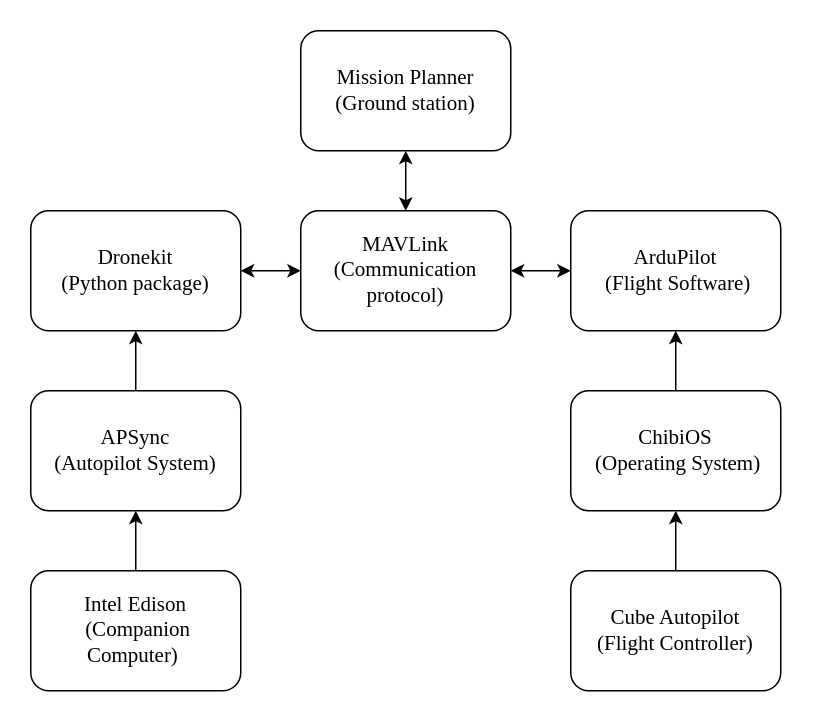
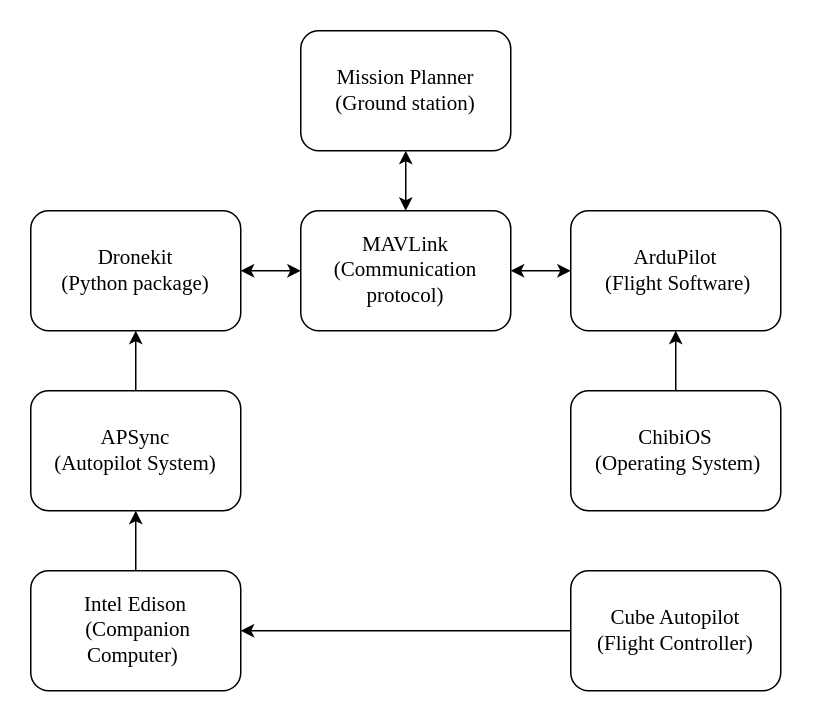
edge "Cube Autopilot(Flight Controller)" -> "ChibiOS (Operating System)": now "Cube Autopilot(Flight Controller)" -> "Intel Edison (Companion Computer)"
